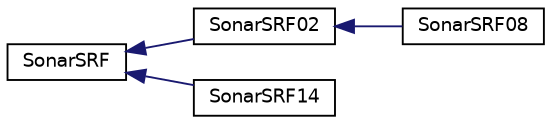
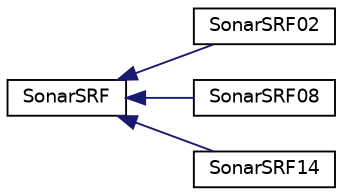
edge "SonarSRF08" -> "SonarSRF02": now "SonarSRF08" -> "SonarSRF"
